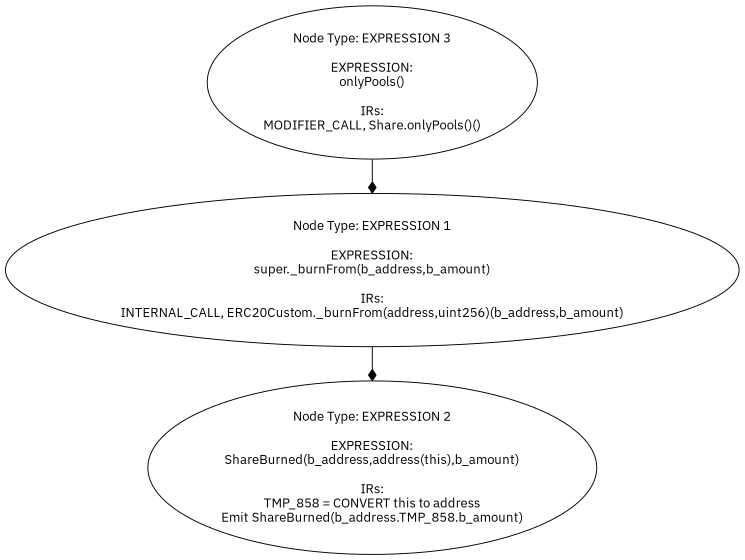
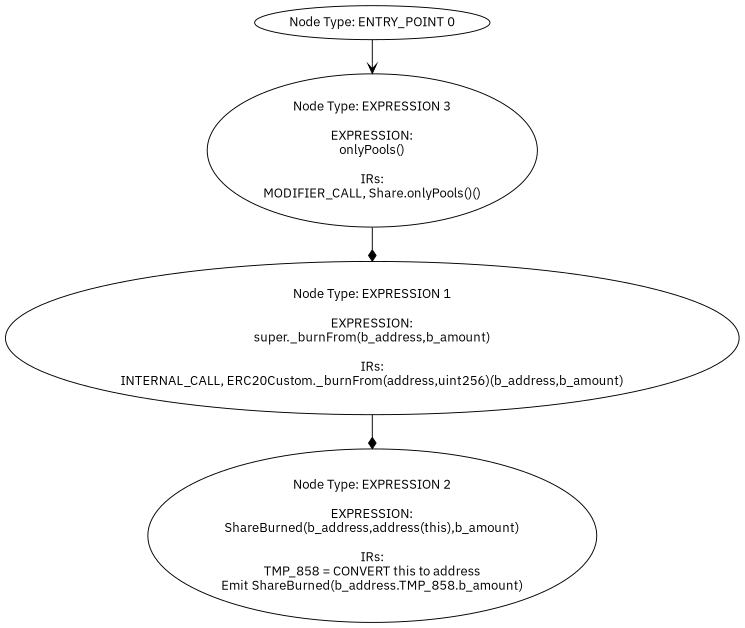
node "Node Type: ENTRY_POINT 0": added
